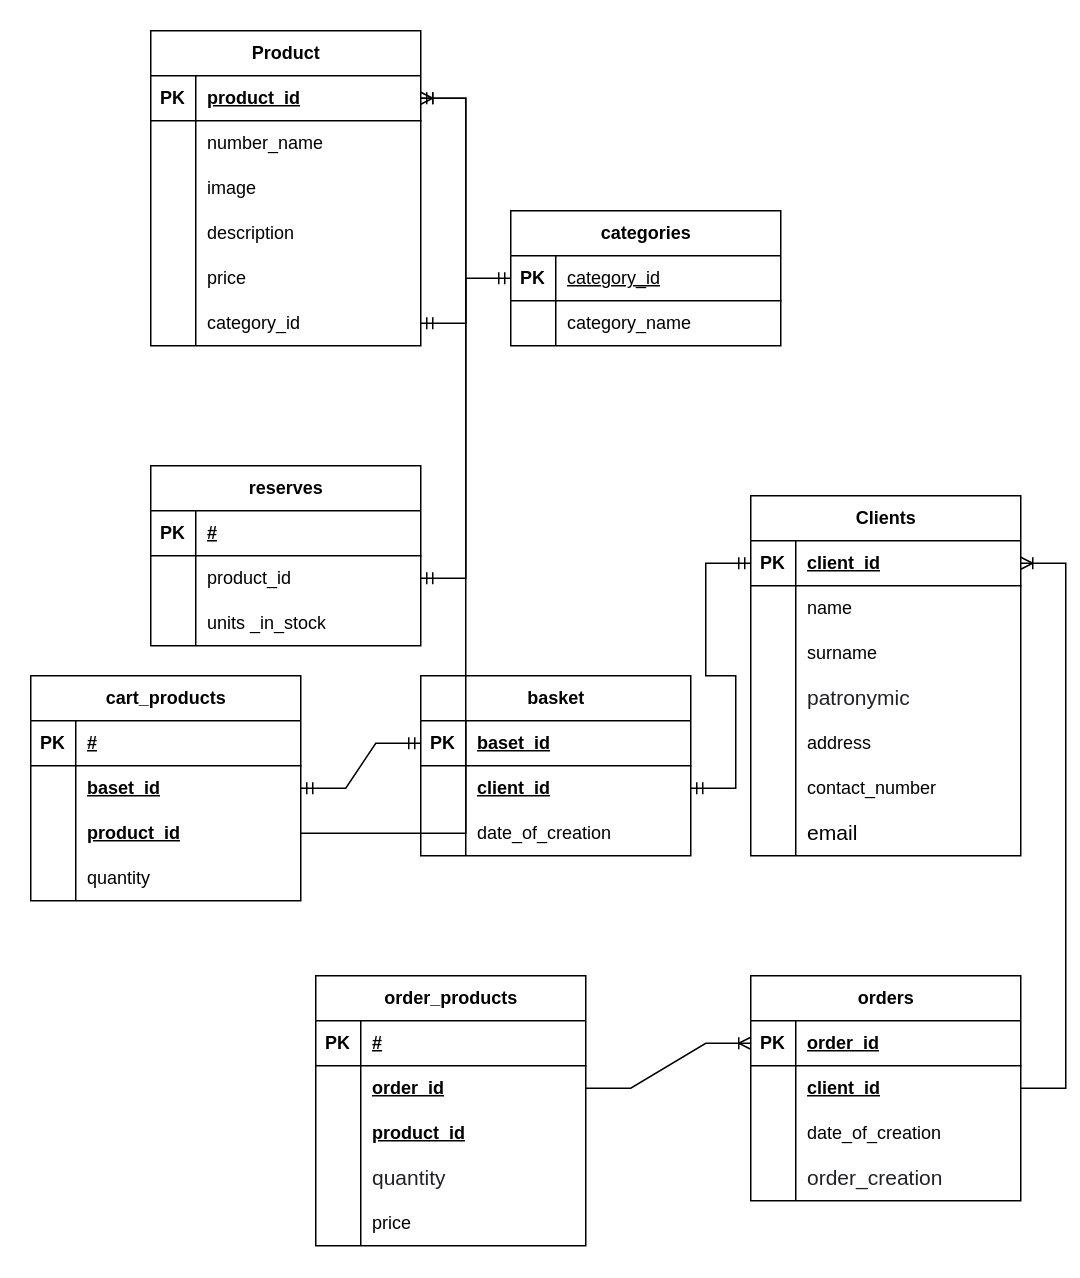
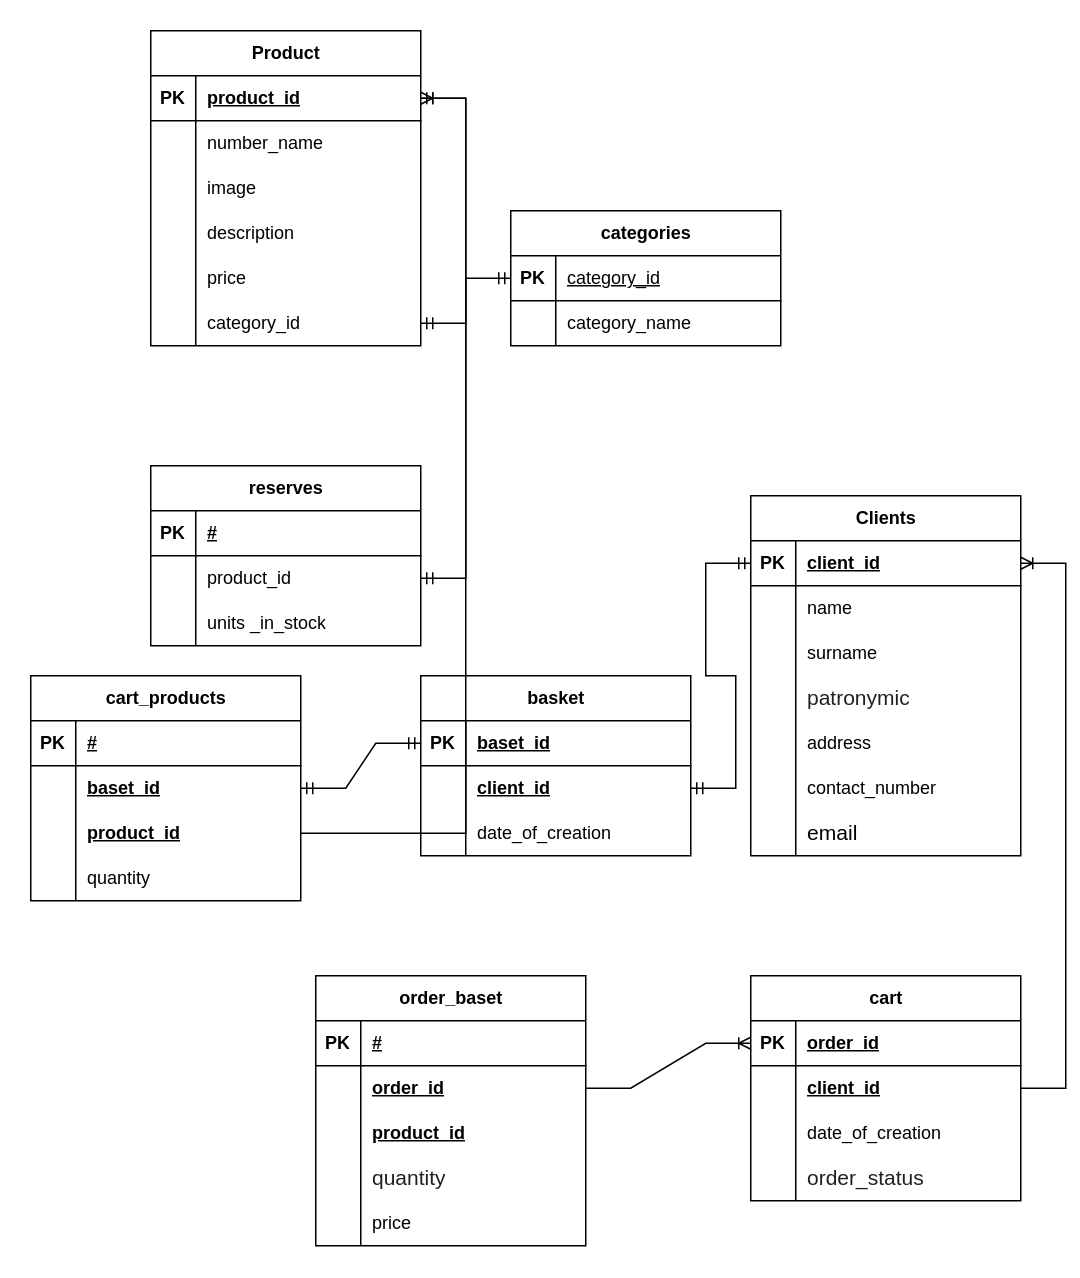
node "order_products": label "order_products" -> "order_baset"
node "оrders": label "оrders" -> "сart"
node "order_creation": label "order_creation" -> "order_status"
